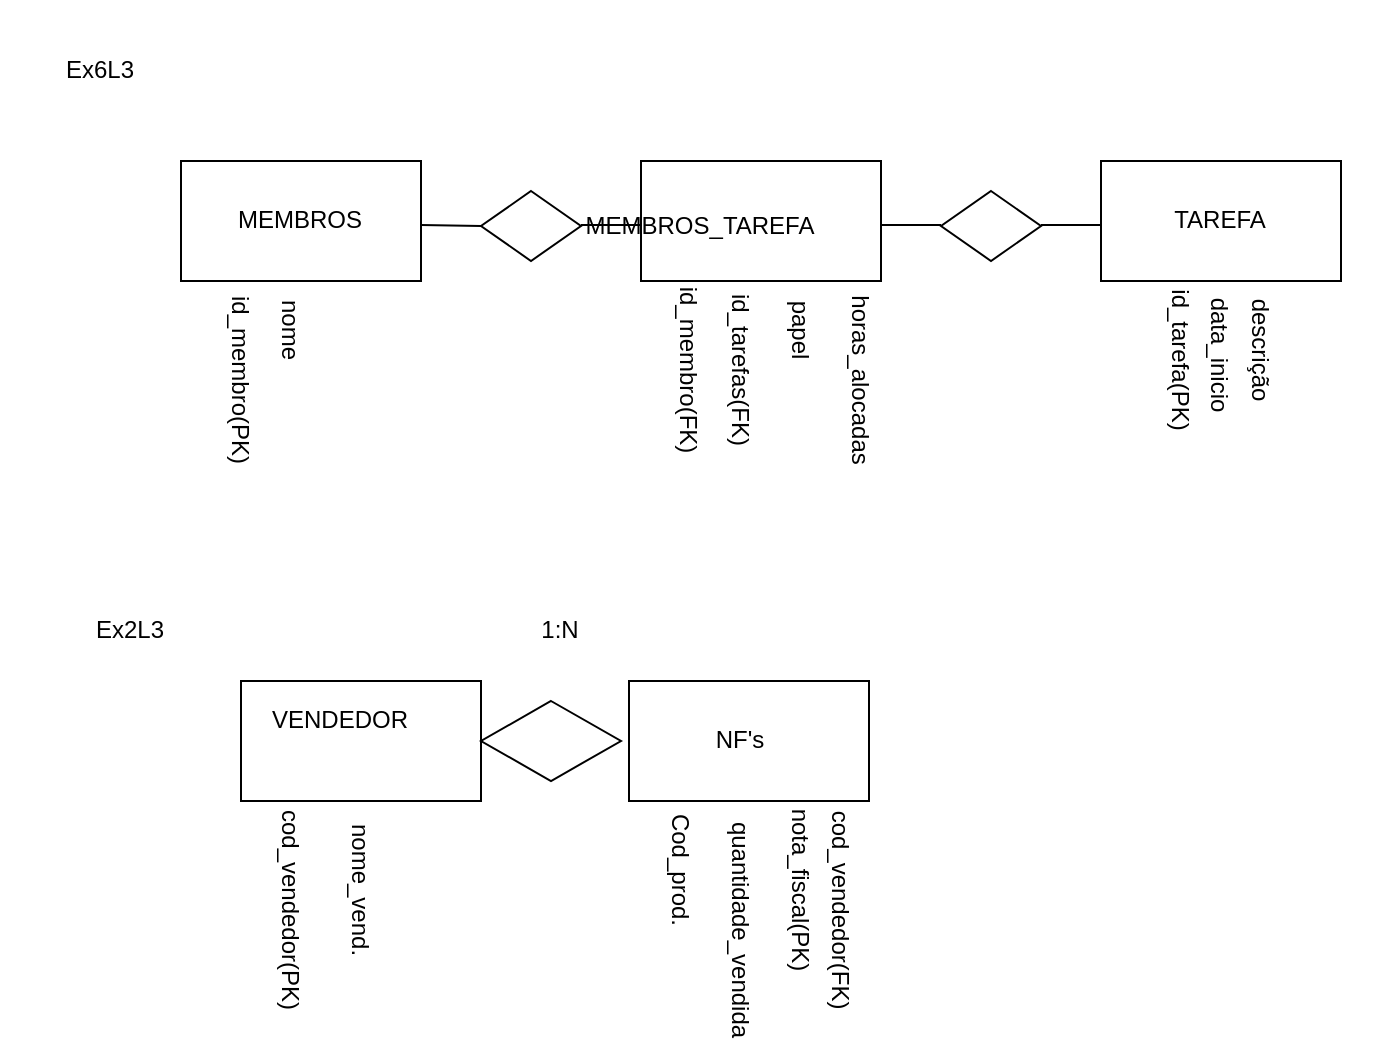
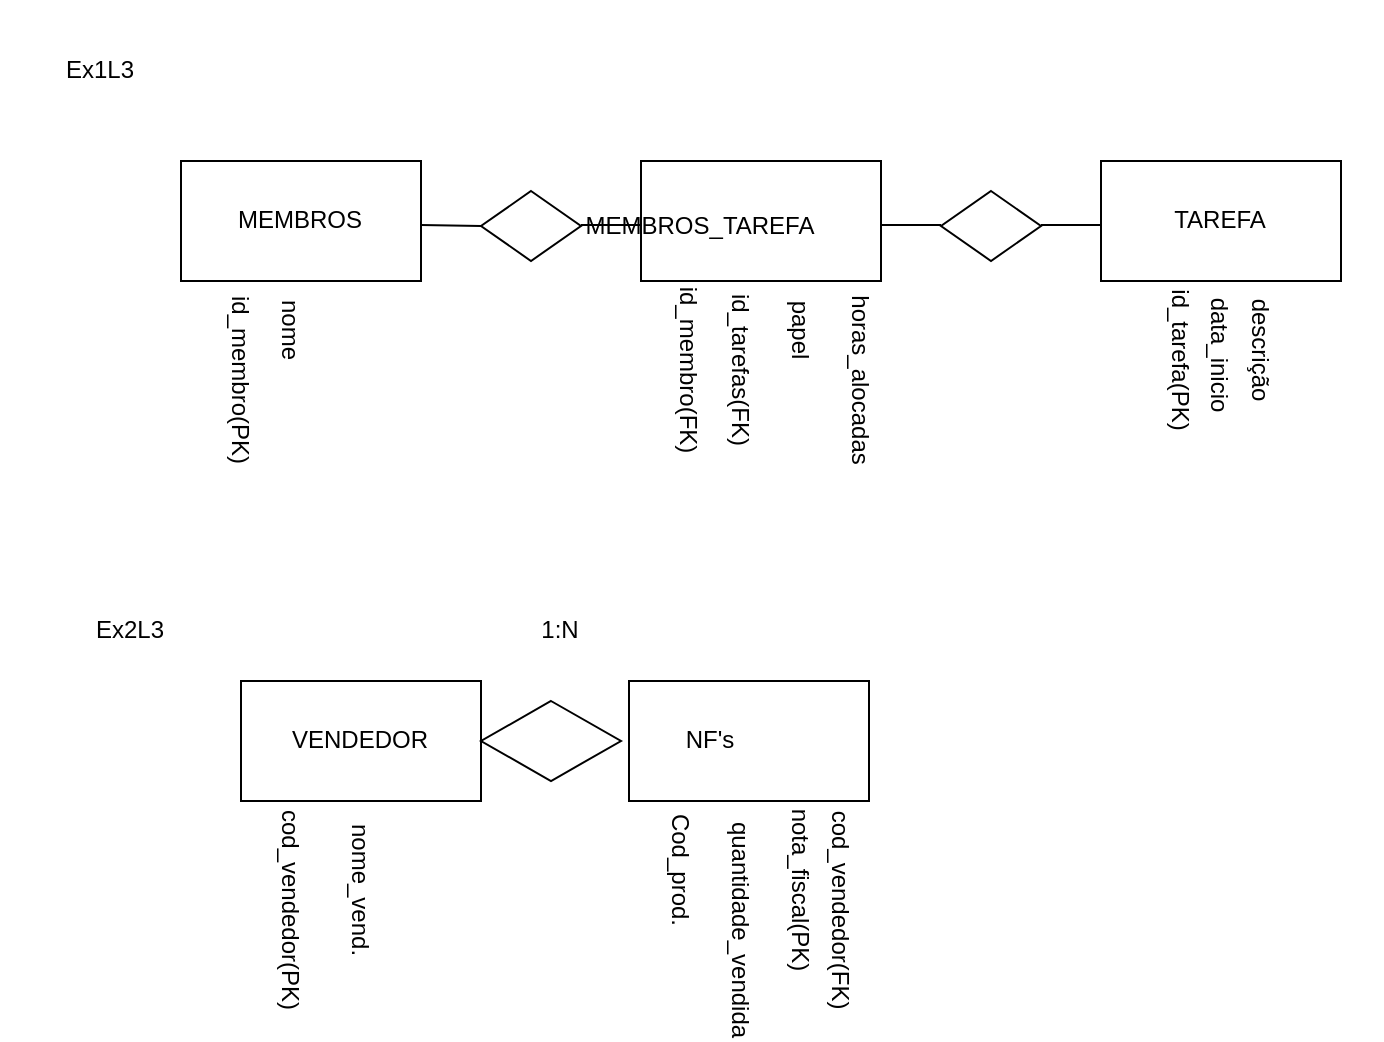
node "Ex6L3": label "Ex6L3" -> "Ex1L3"
node "VENDEDOR": moved (341, 721) -> (361, 741)
node "NF's": moved (741, 741) -> (711, 741)
